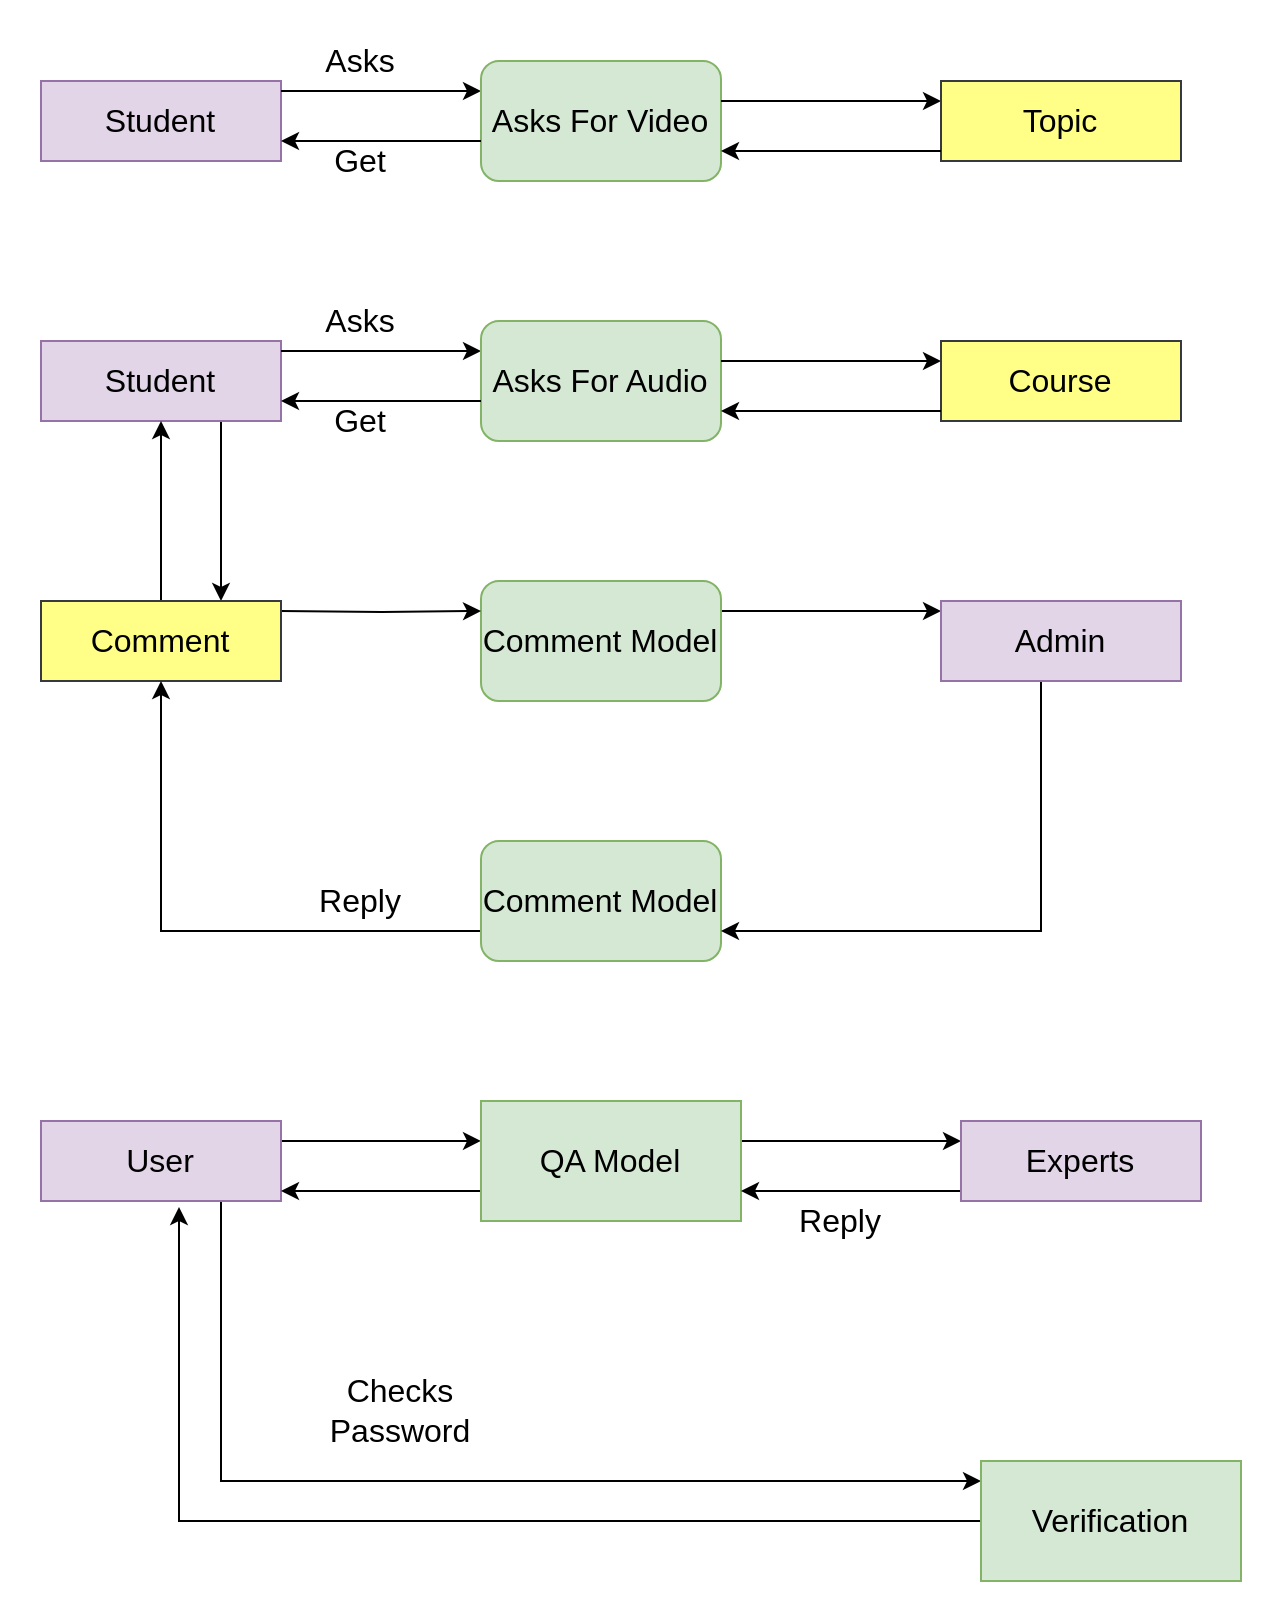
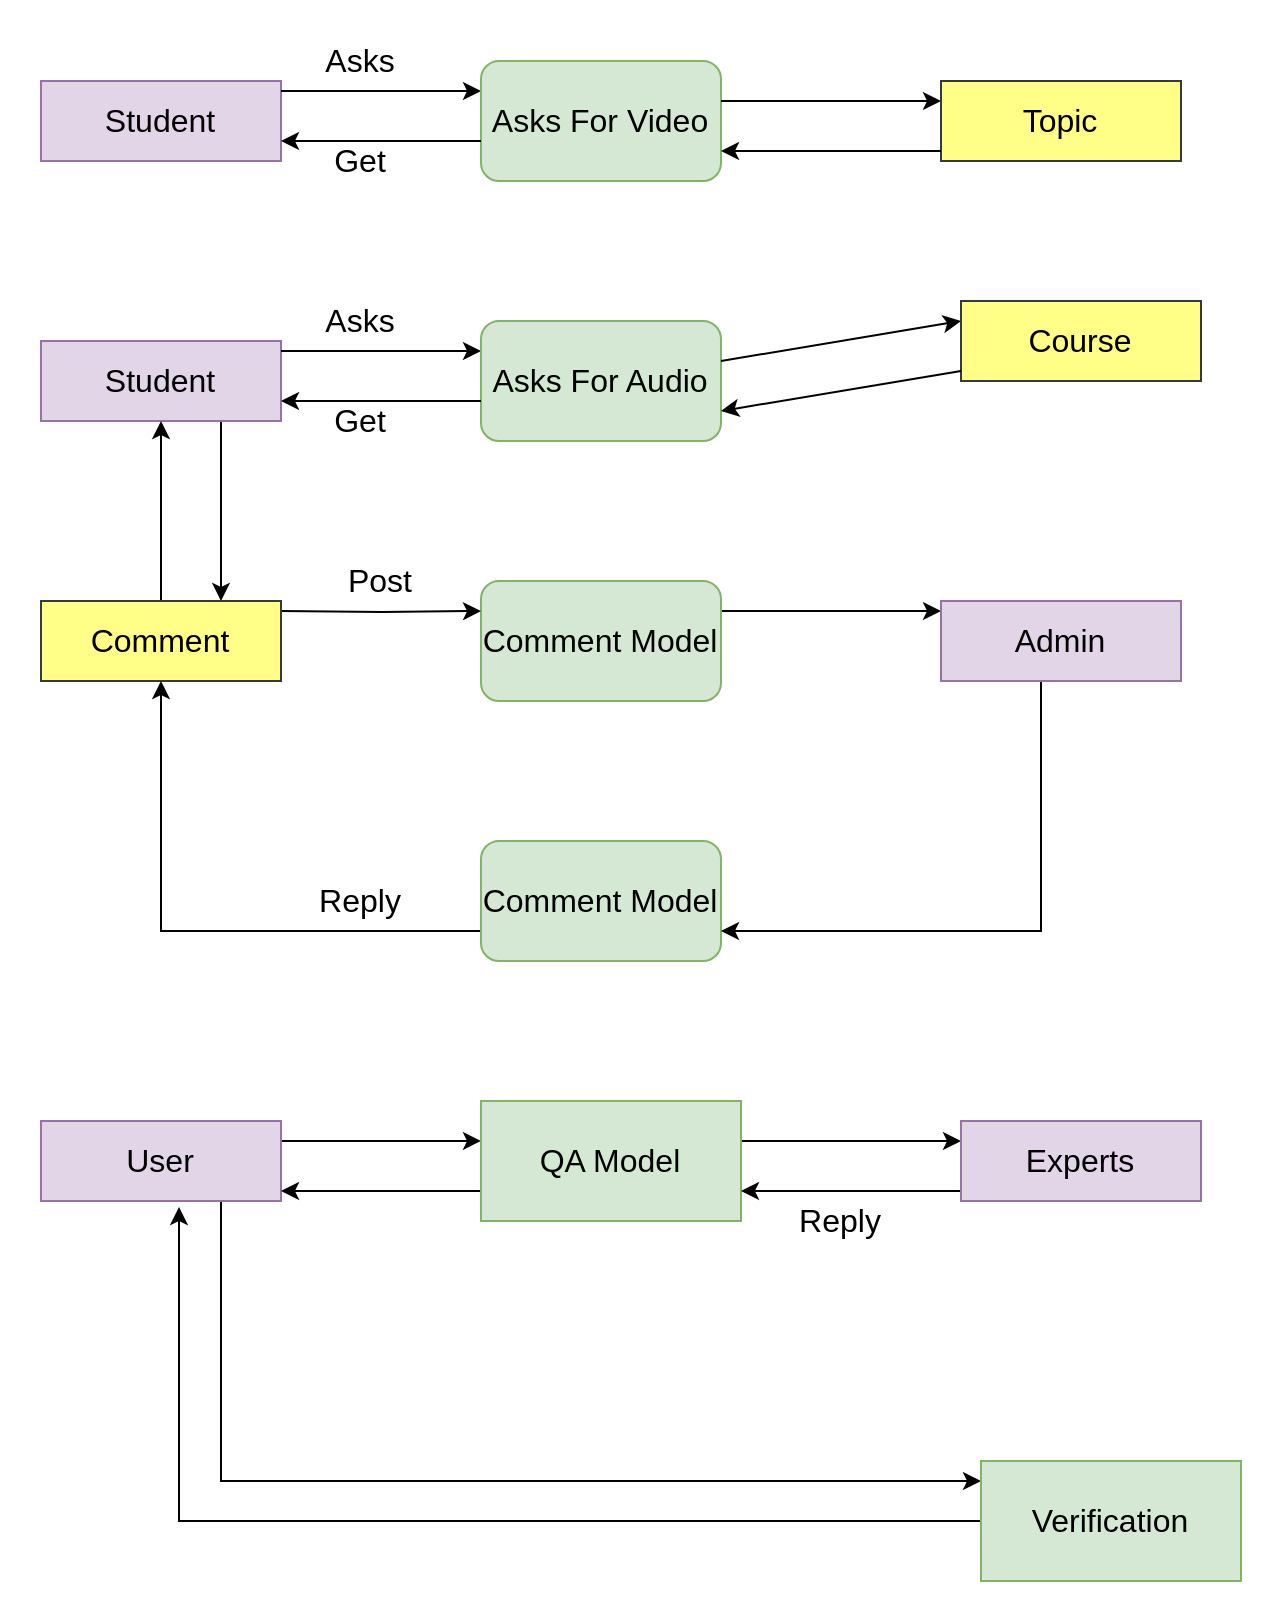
node "Course": moved (1061, 381) -> (1081, 341)
node "Post": added
node "Checks Password": removed
